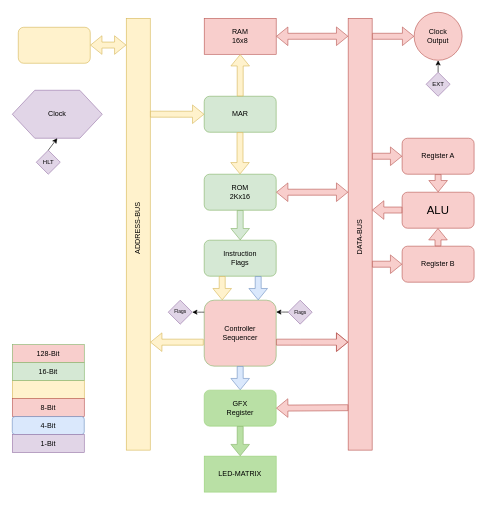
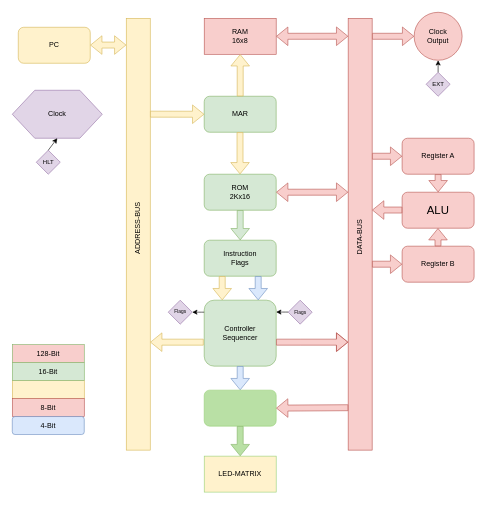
node "PC": added
node "Controller Sequencer": fillcolor #f8cecc -> #d5e8d4
node "GFX Register": removed
node "1-Bit": removed
node "LED-MATRIX": fillcolor #b9e0a5 -> #fff2cc
